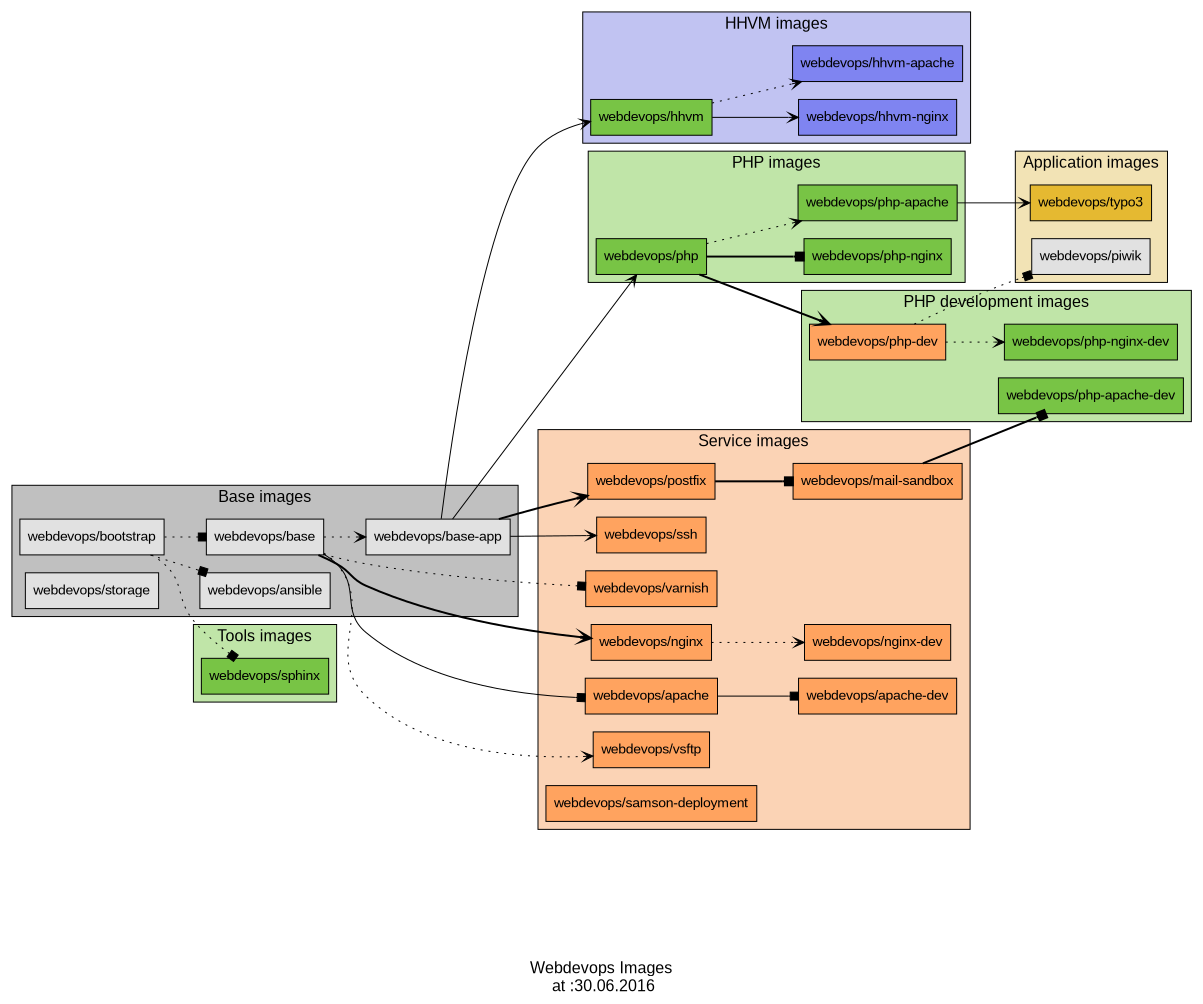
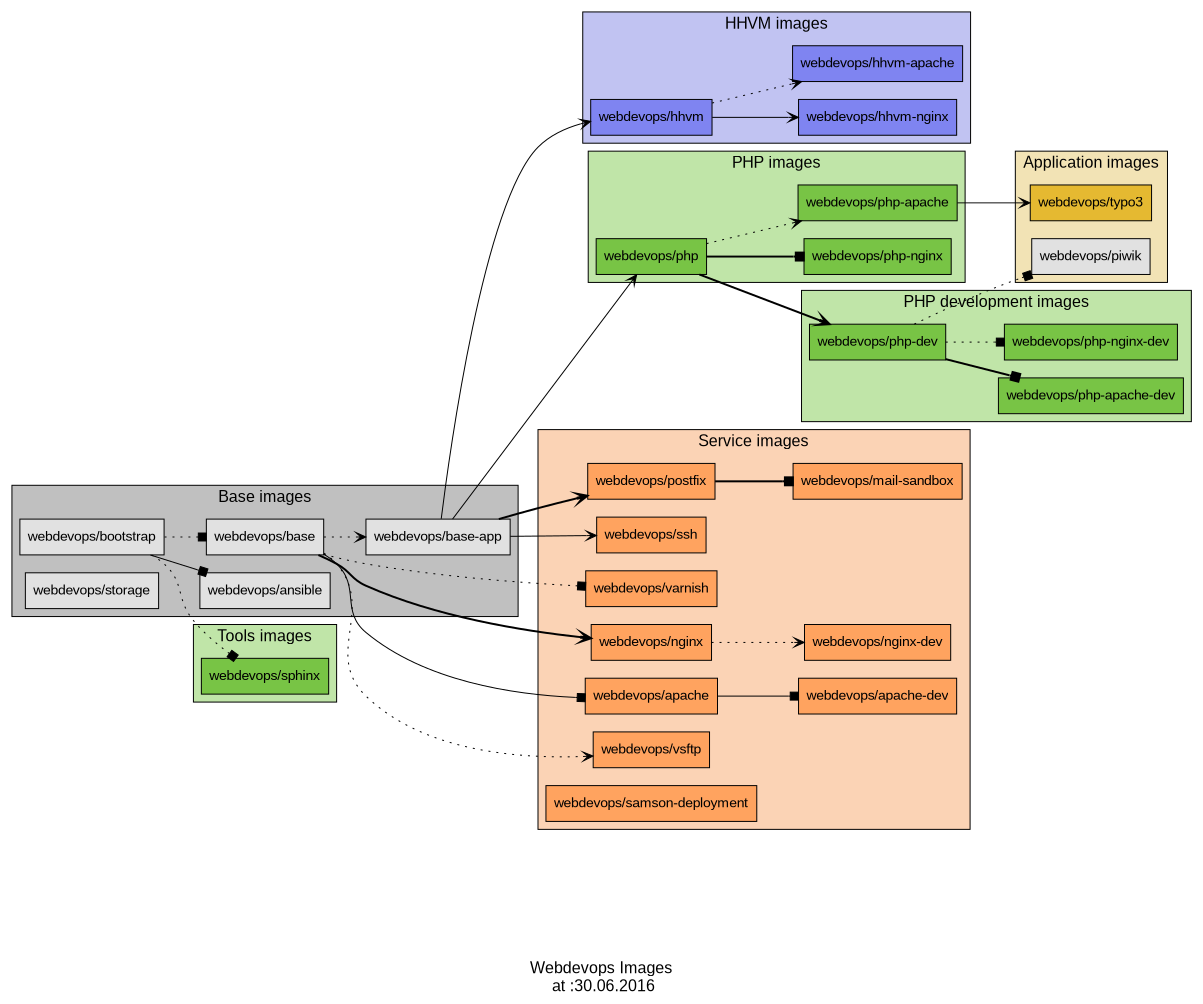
node "webdevops/hhvm": fillcolor #78c445 -> #7f84f1
node "webdevops/php-dev": fillcolor #ffa35f -> #78c445
edge "webdevops/php-dev" -> "webdevops/php-nginx-dev": arrowhead vee -> box
edge "webdevops/mail-sandbox" -> "webdevops/php-apache-dev": now "webdevops/php-dev" -> "webdevops/php-apache-dev"
edge "webdevops/bootstrap" -> "webdevops/ansible": style dotted -> solid
